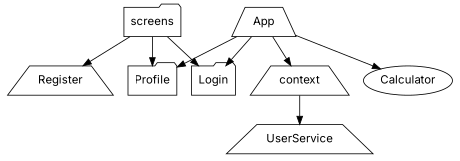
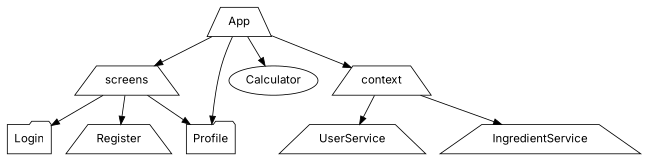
node "screens": shape folder -> trapezium
edge "App" -> "Login": now "App" -> "screens"
node "IngredientService": added
